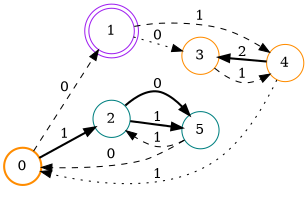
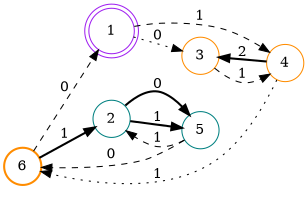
node "0": label "0" -> "6"
